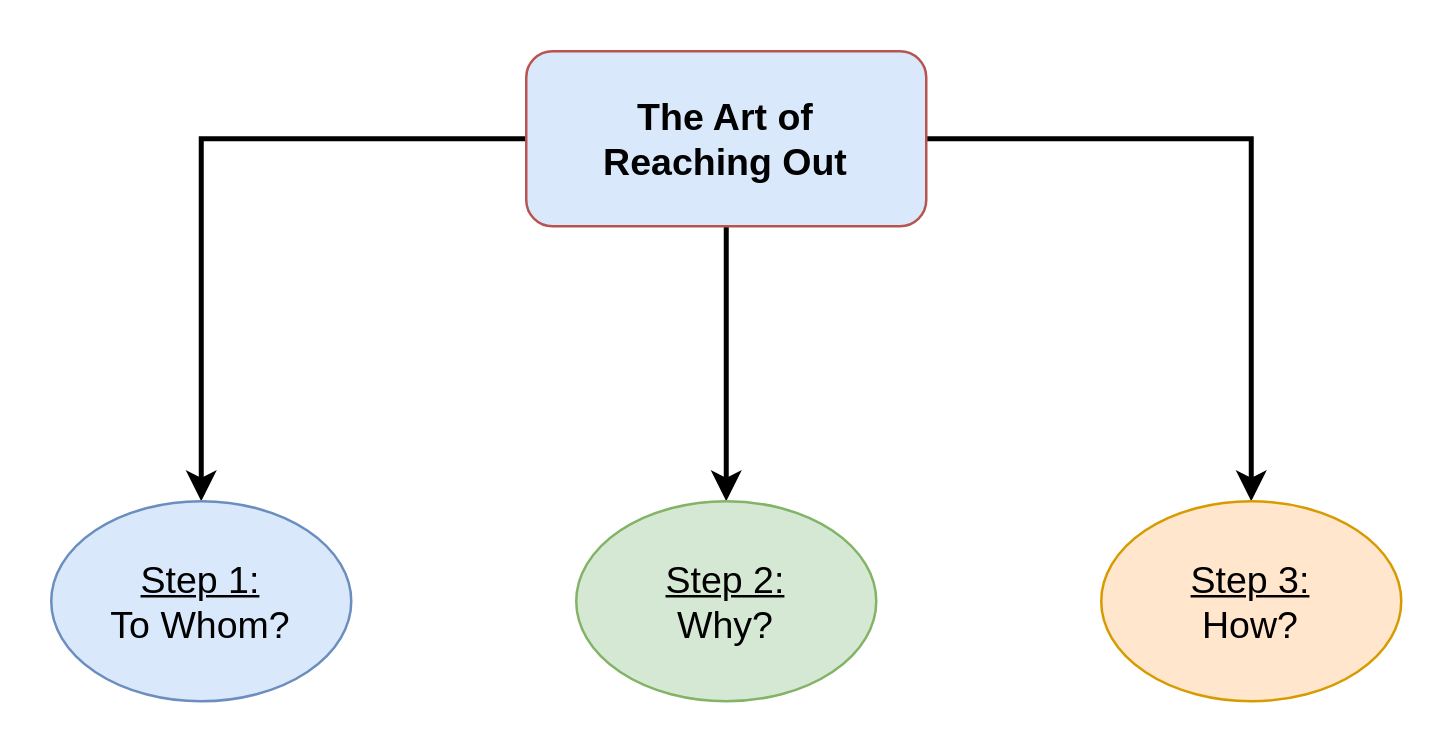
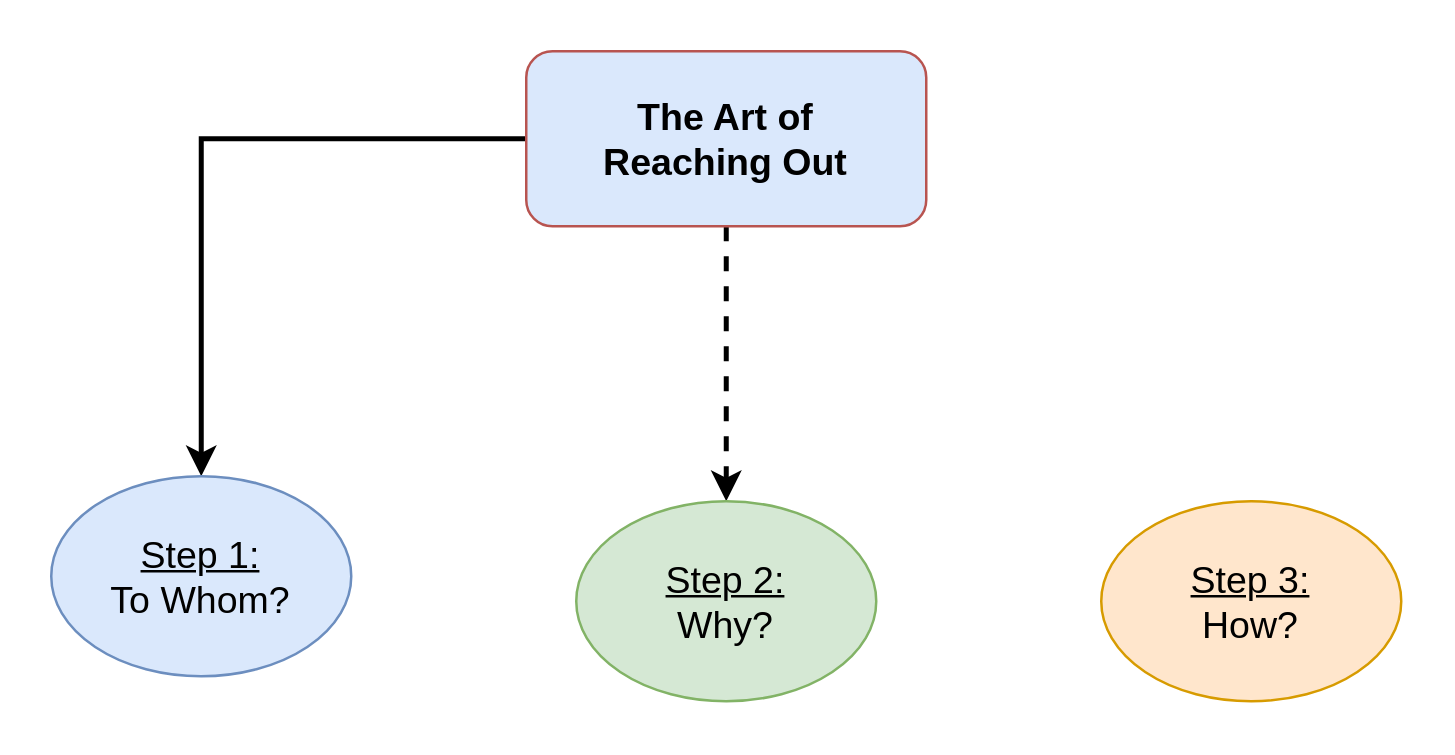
edge "The Art of Reaching Out" -> "Step 3: How?": removed
edge "The Art of Reaching Out" -> "Step 2: Why?": style solid -> dashed
node "Step 1: To Whom?": moved (201, 601) -> (201, 576)
